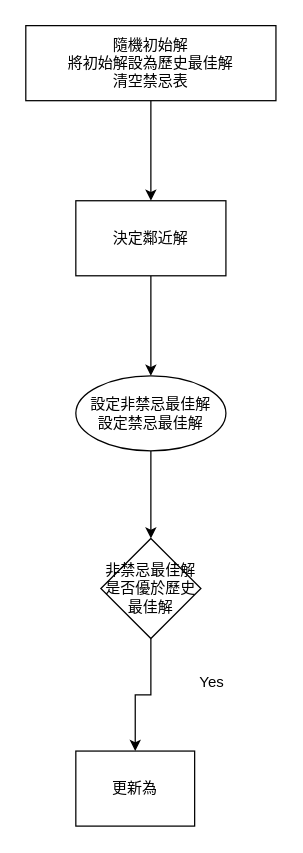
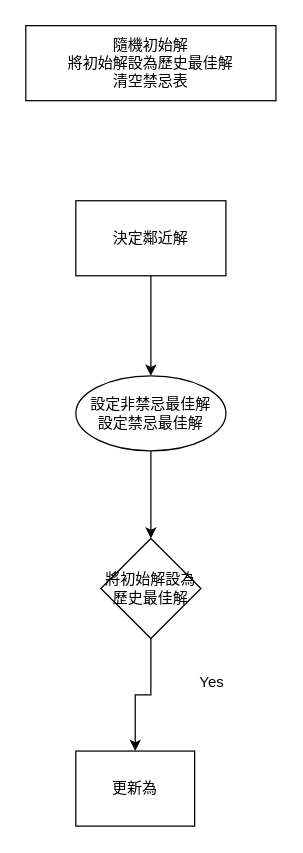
edge "隨機初始解 將初始解設為歷史最佳解 清空禁忌表" -> "決定鄰近解": removed
node "非禁忌最佳解是否優於歷史最佳解": label "非禁忌最佳解是否優於歷史最佳解" -> "將初始解設為歷史最佳解"
